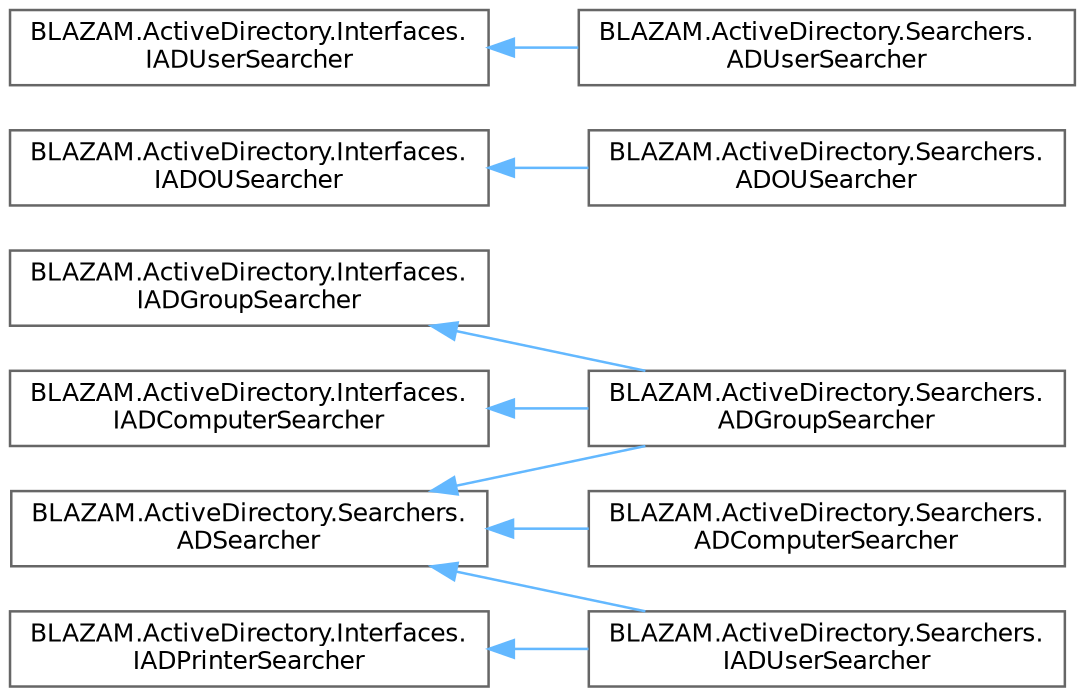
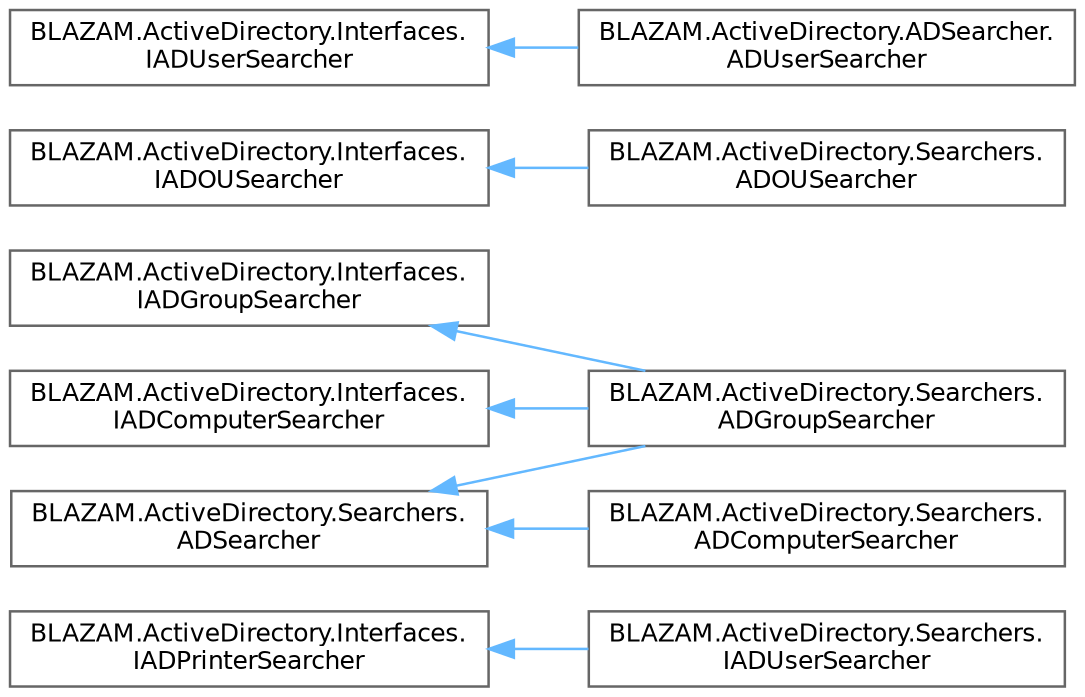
node "BLAZAM.ActiveDirectory.Searchers. ADUserSearcher": label "BLAZAM.ActiveDirectory.Searchers. ADUserSearcher" -> "BLAZAM.ActiveDirectory.ADSearcher. ADUserSearcher"
edge "BLAZAM.ActiveDirectory.Searchers. IADUserSearcher" -> "BLAZAM.ActiveDirectory.Searchers. ADSearcher": removed
